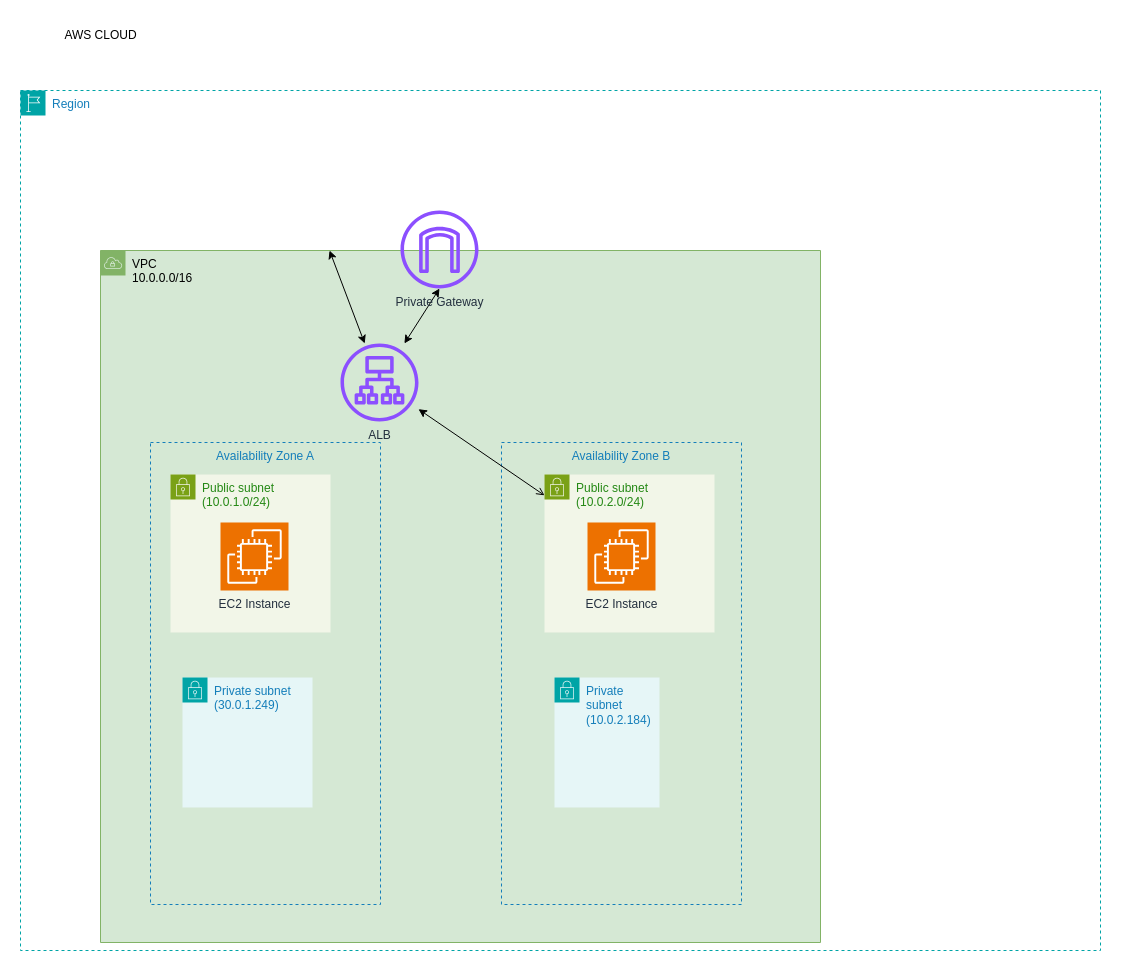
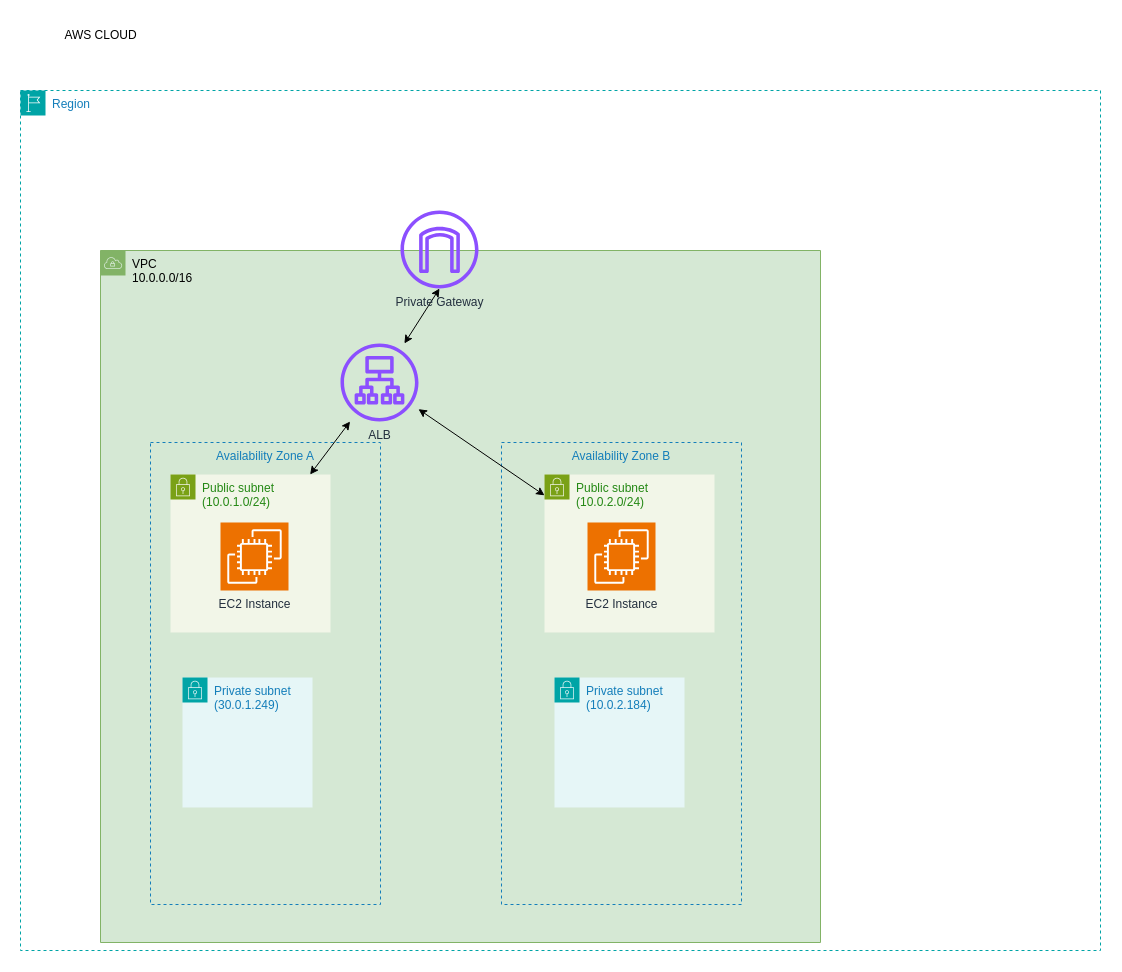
edge "ALB" -- "VPC 10.0.0.0/16": now "ALB" -- "Public subnet (10.0.1.0/24)"
edge "ALB" -- "Public subnet (10.0.2.0/24)": arrowhead open -> classic
node "Private subnet (10.0.2.184)": size 105x130 -> 130x130
